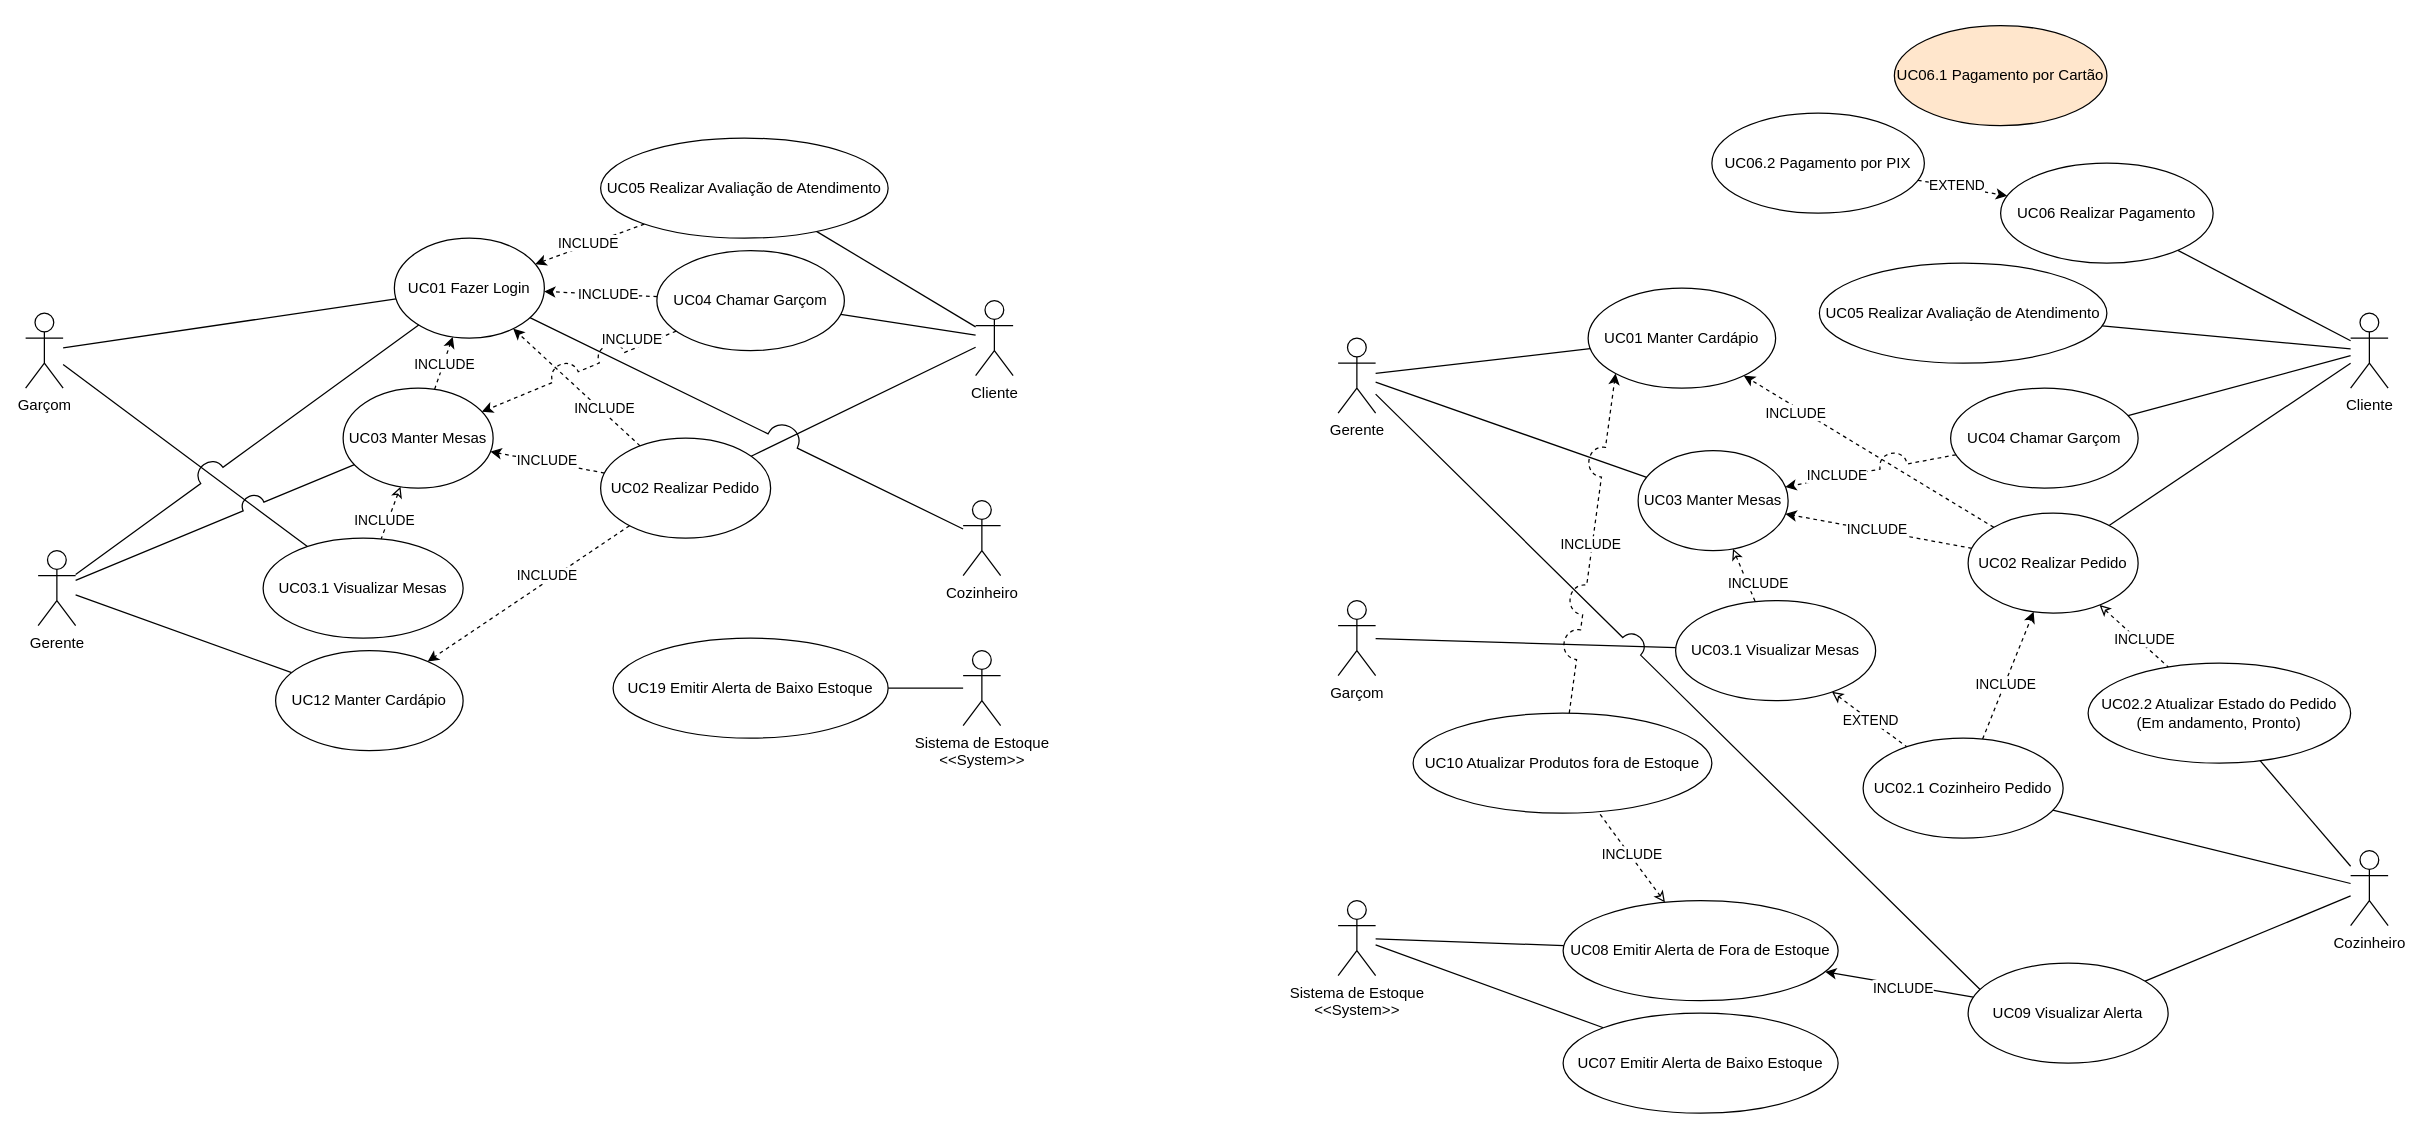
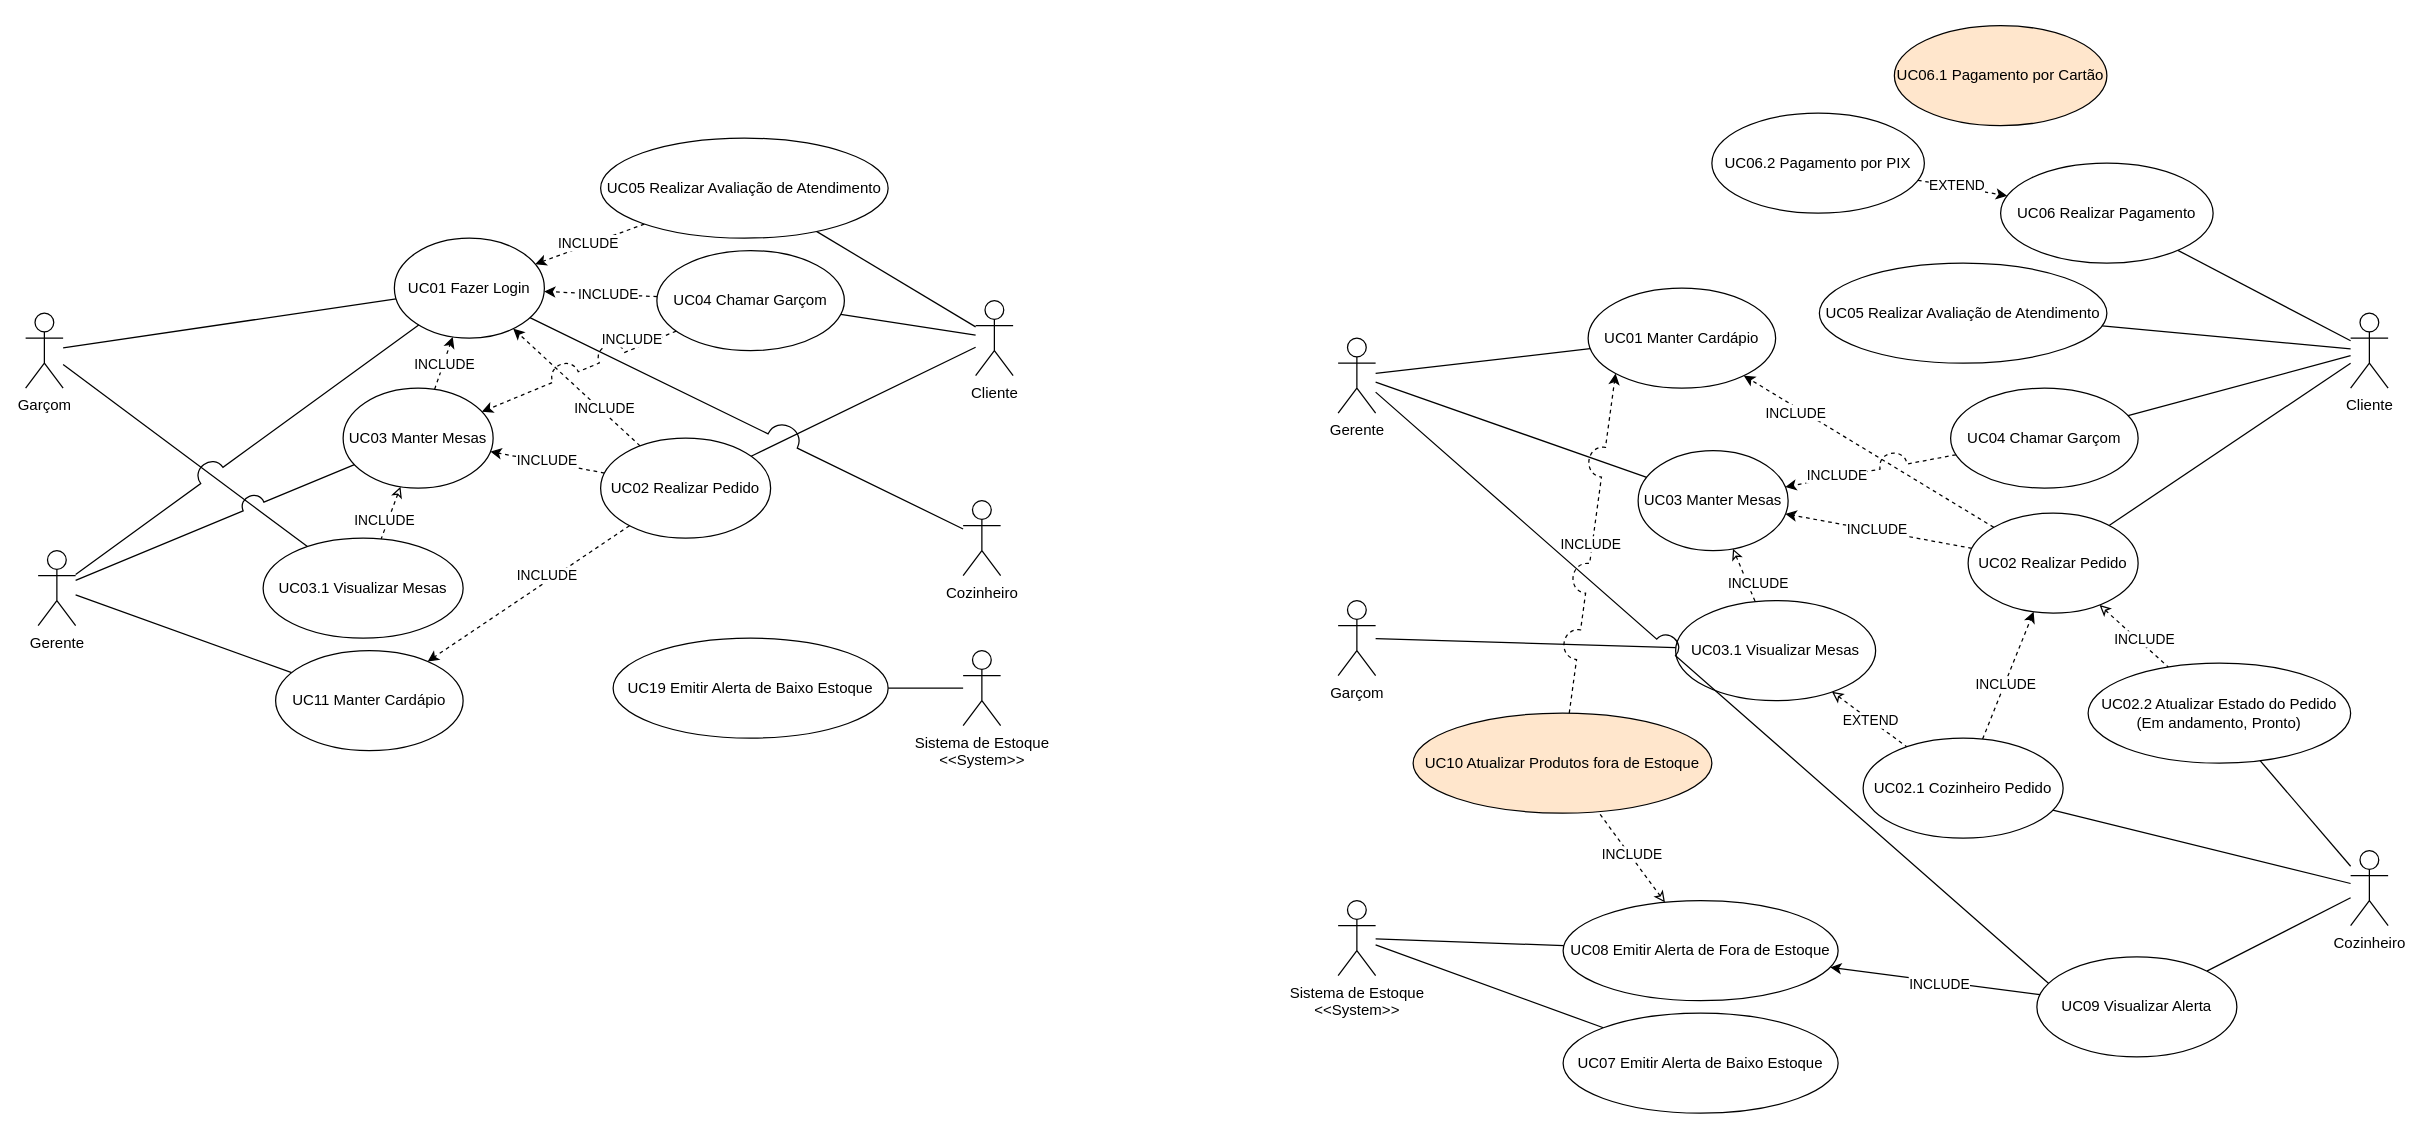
node "UC12 Manter Cardápio": label "UC12 Manter Cardápio" -> "UC11 Manter Cardápio"
node "UC10 Atualizar Produtos fora de Estoque": fillcolor #ffffff -> #ffe6cc
node "UC09 Visualizar Alerta": moved (2068, 1013) -> (2137, 1007)
